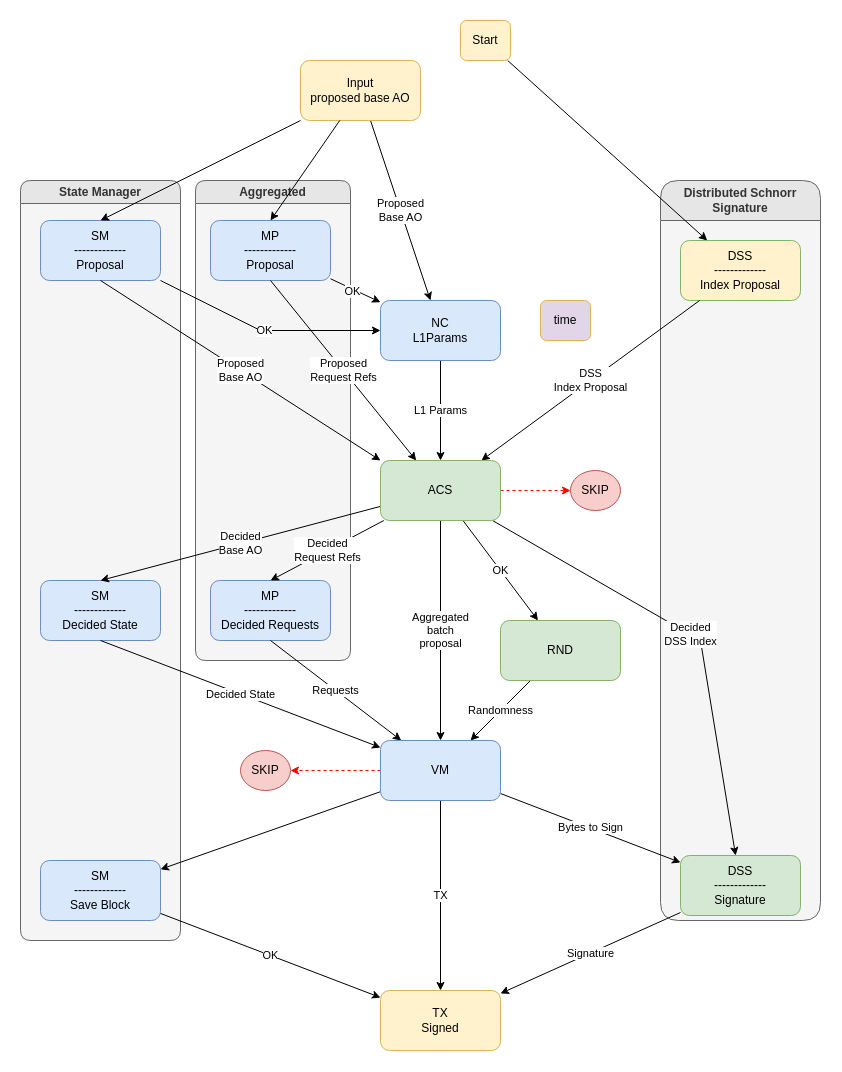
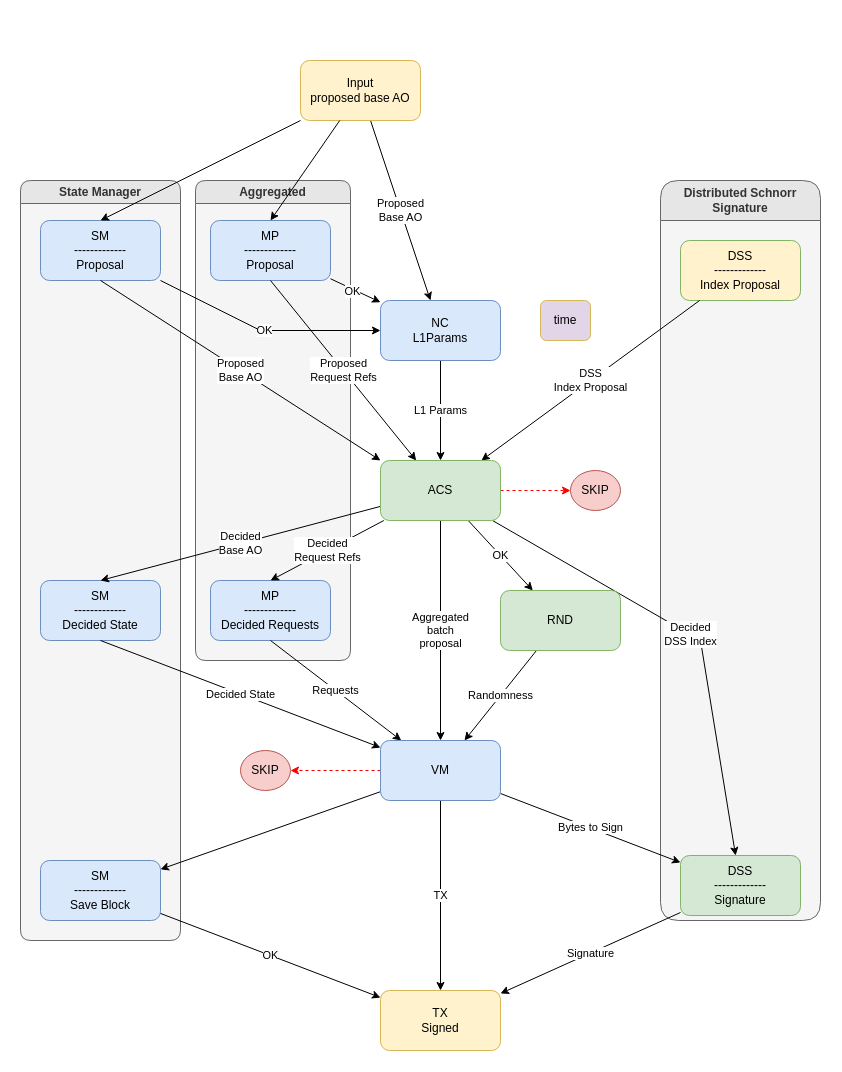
node "Start": removed
edge "Start" -> "DSS ------------- Index Proposal": removed
node "RND": moved (561, 651) -> (561, 621)
